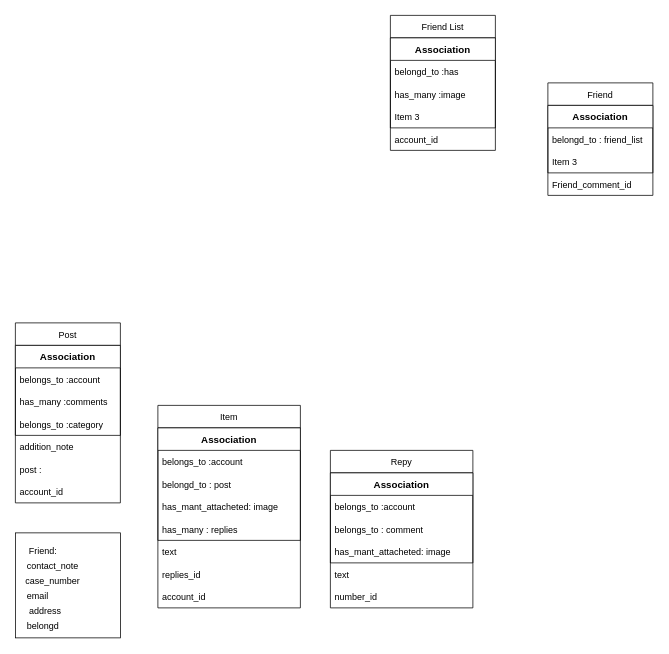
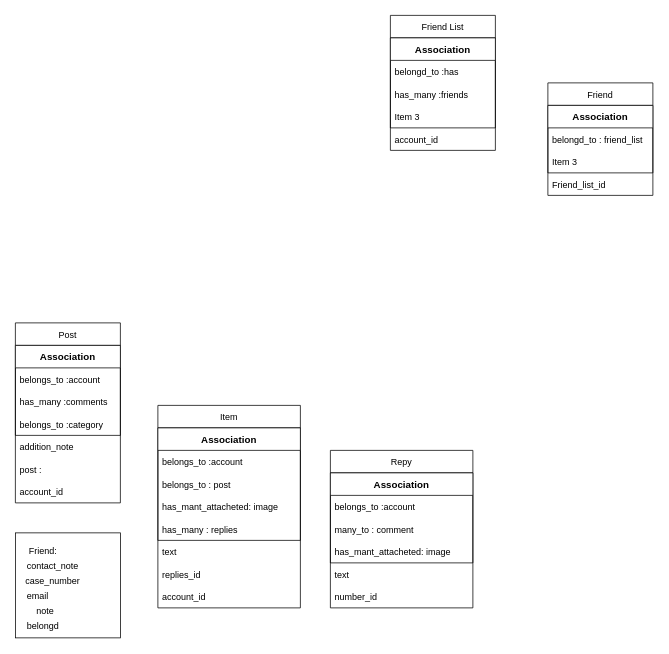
node "has_many :image": label "has_many :image" -> "has_many :friends"
node "Friend_comment_id": label "Friend_comment_id" -> "Friend_list_id"
node "belongd_to : post": label "belongd_to : post" -> "belongs_to : post"
node "belongs_to : comment": label "belongs_to : comment" -> "many_to : comment"
node "address": label "address" -> "note"
